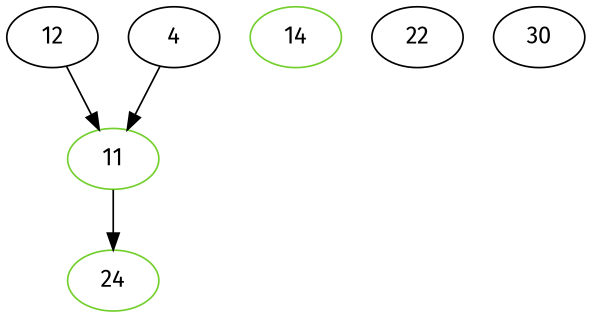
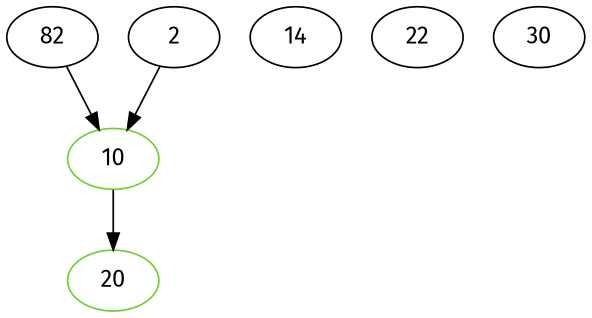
node "12": label "12" -> "82"
node "4": label "4" -> "2"
node "14": color #73cf2e -> black
node "11": label "11" -> "10"
node "24": label "24" -> "20"
